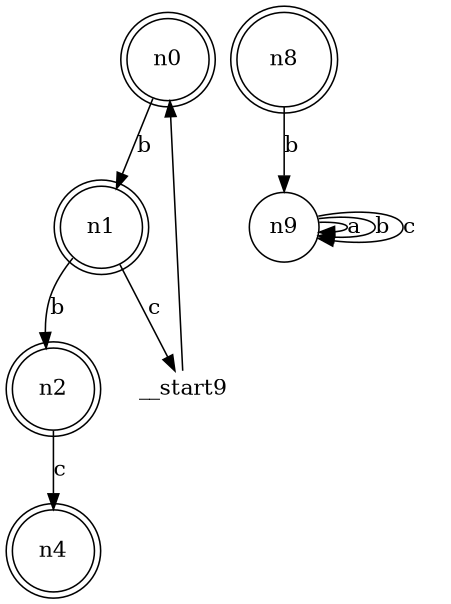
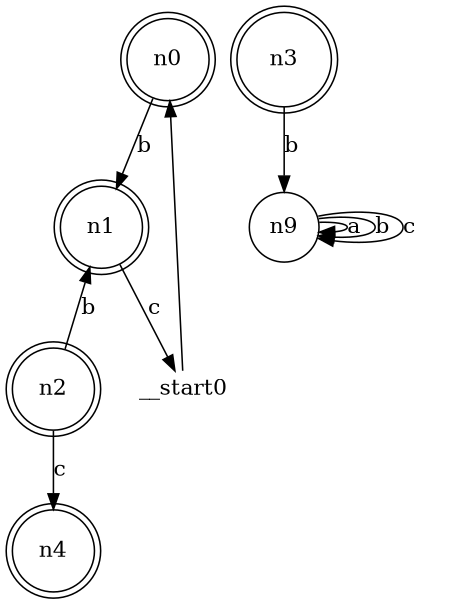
node "n8": label "n8" -> "n3"
edge "n1" -> "n2": reversed
node "__start9": label "__start9" -> "__start0"
